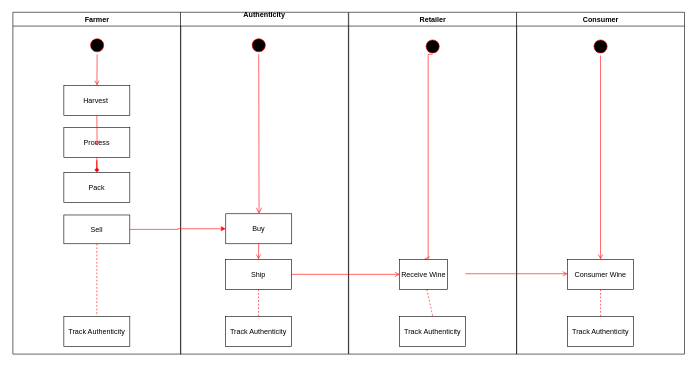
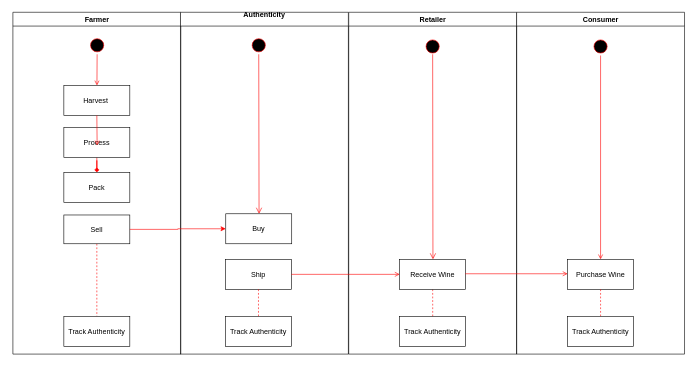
edge "Buy" -> "Ship": removed
node "Receive Wine": size 48x30 -> 66x30
node "Consumer Wine": label "Consumer Wine" -> "Purchase Wine"
